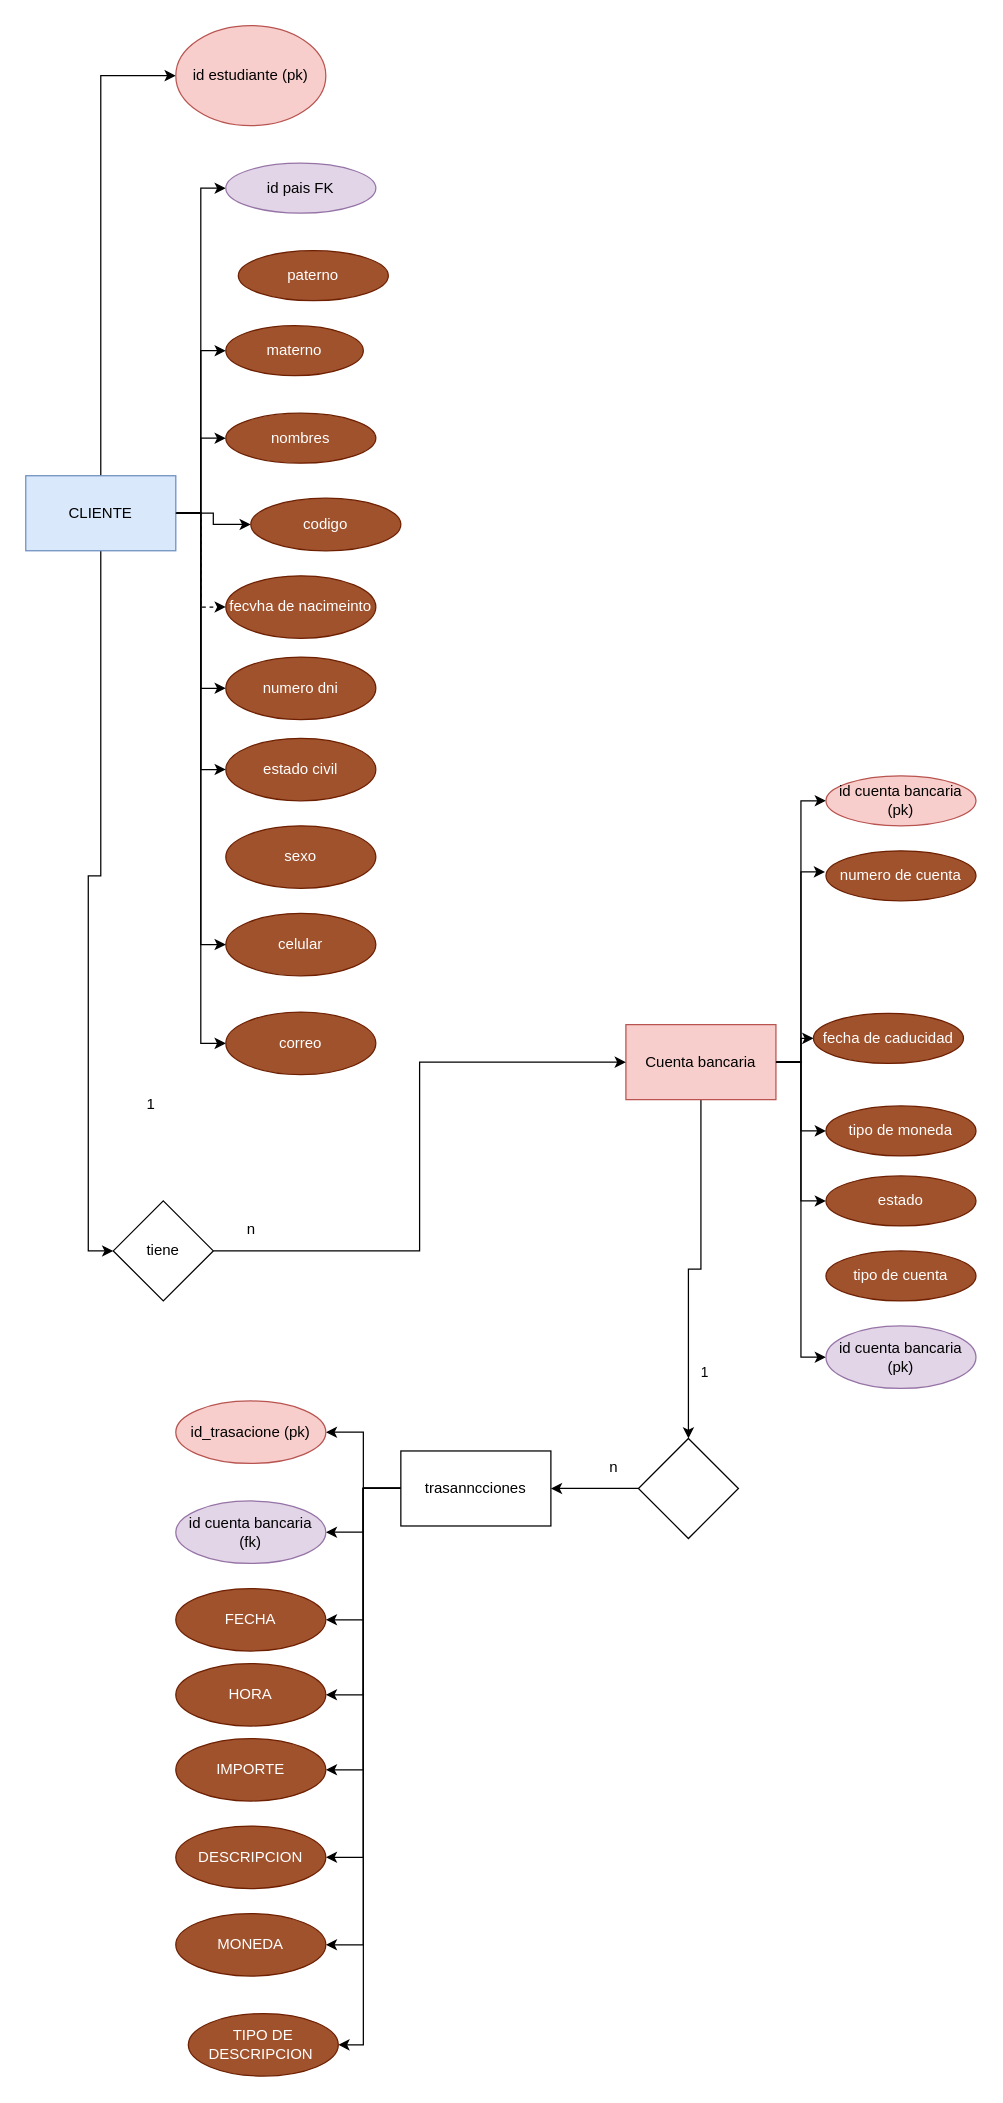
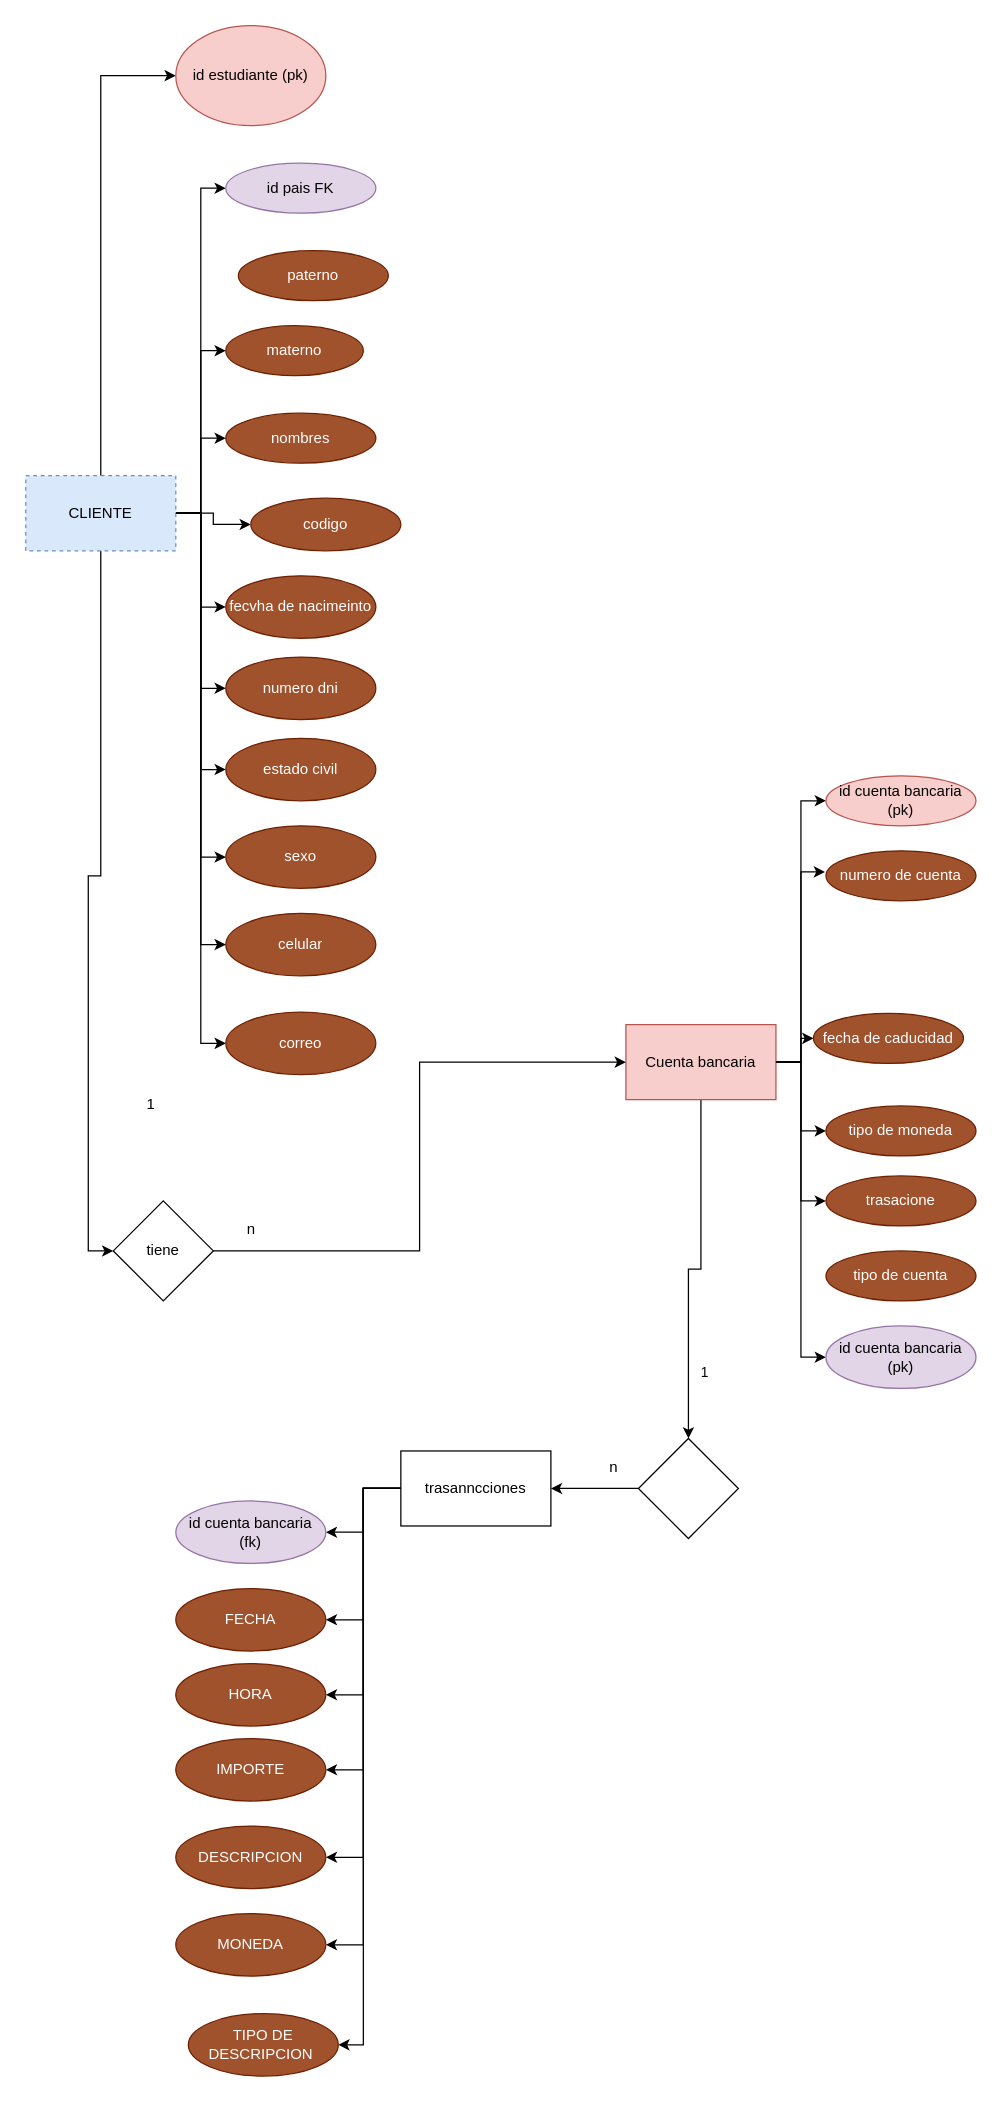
node "CLIENTE": style solid -> dashed
edge "CLIENTE" -> "fecvha de nacimeinto": style dashed -> solid
edge "CLIENTE" -> "sexo": added
node "estado": label "estado" -> "trasacione"
node "id_trasacione (pk)": removed
edge "trasanncciones" -> "id_trasacione (pk)": removed
